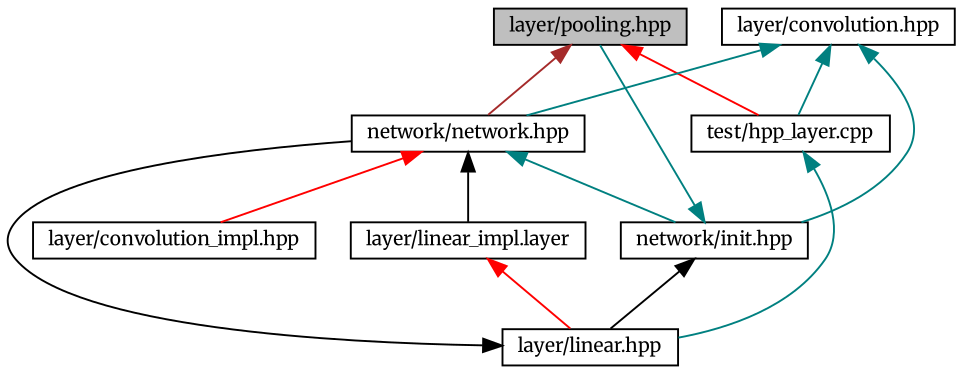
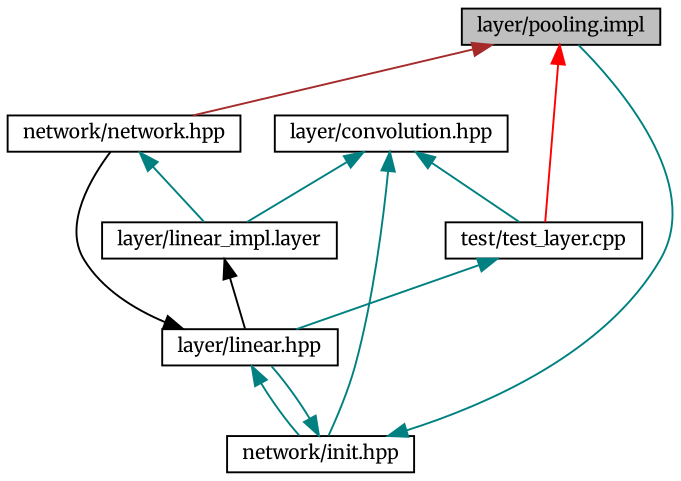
node "layer/pooling.hpp": label "layer/pooling.hpp" -> "layer/pooling.impl"
edge "network/network.hpp" -> "layer/convolution.hpp": now "layer/linear_impl.layer" -> "layer/convolution.hpp"
node "test/hpp_layer.cpp": label "test/hpp_layer.cpp" -> "test/test_layer.cpp"
edge "network/init.hpp" -> "network/network.hpp": now "network/init.hpp" -> "layer/linear.hpp"
edge "layer/linear_impl.layer" -> "network/network.hpp": color black -> teal
node "layer/convolution_impl.hpp": removed
edge "layer/linear.hpp" -> "layer/linear_impl.layer": color red -> black
edge "layer/linear.hpp" -> "network/init.hpp": color black -> teal
